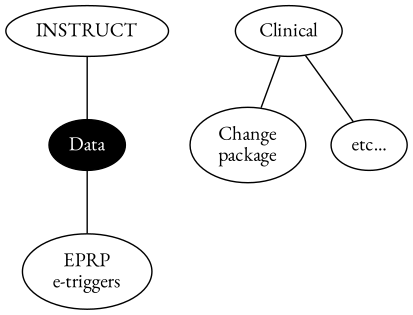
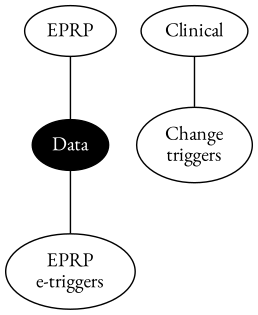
node "INSTRUCT": label "INSTRUCT" -> "EPRP"
node "Change package": label "Change package" -> "Change triggers"
node "etc...": removed
